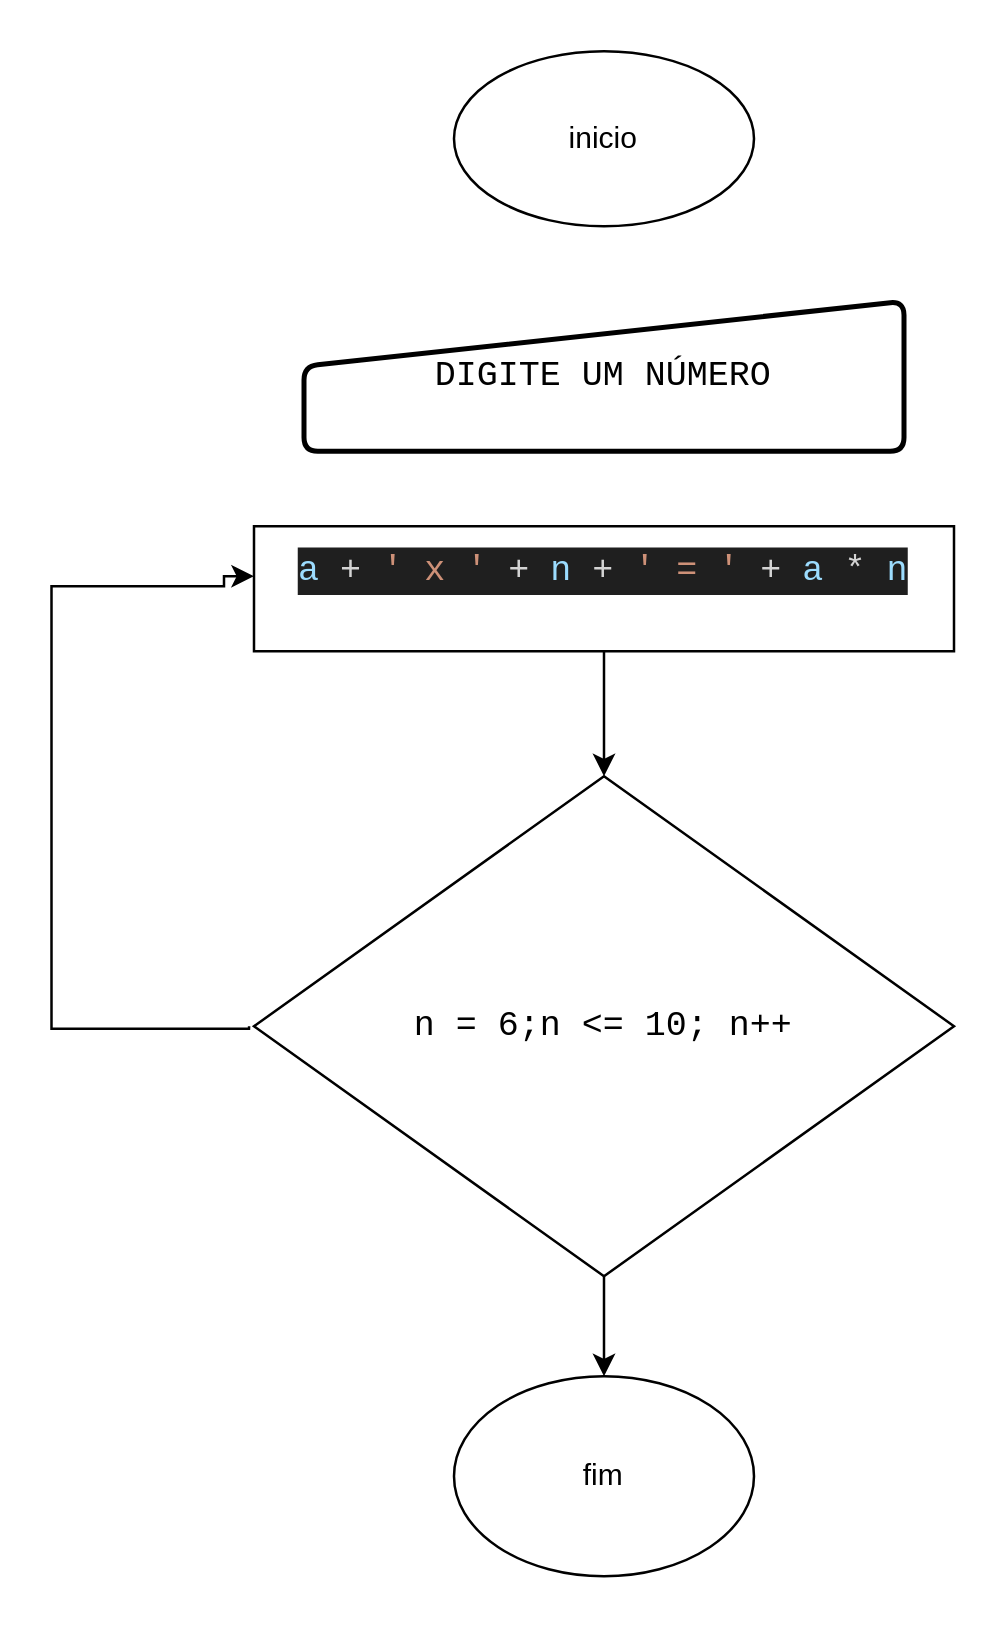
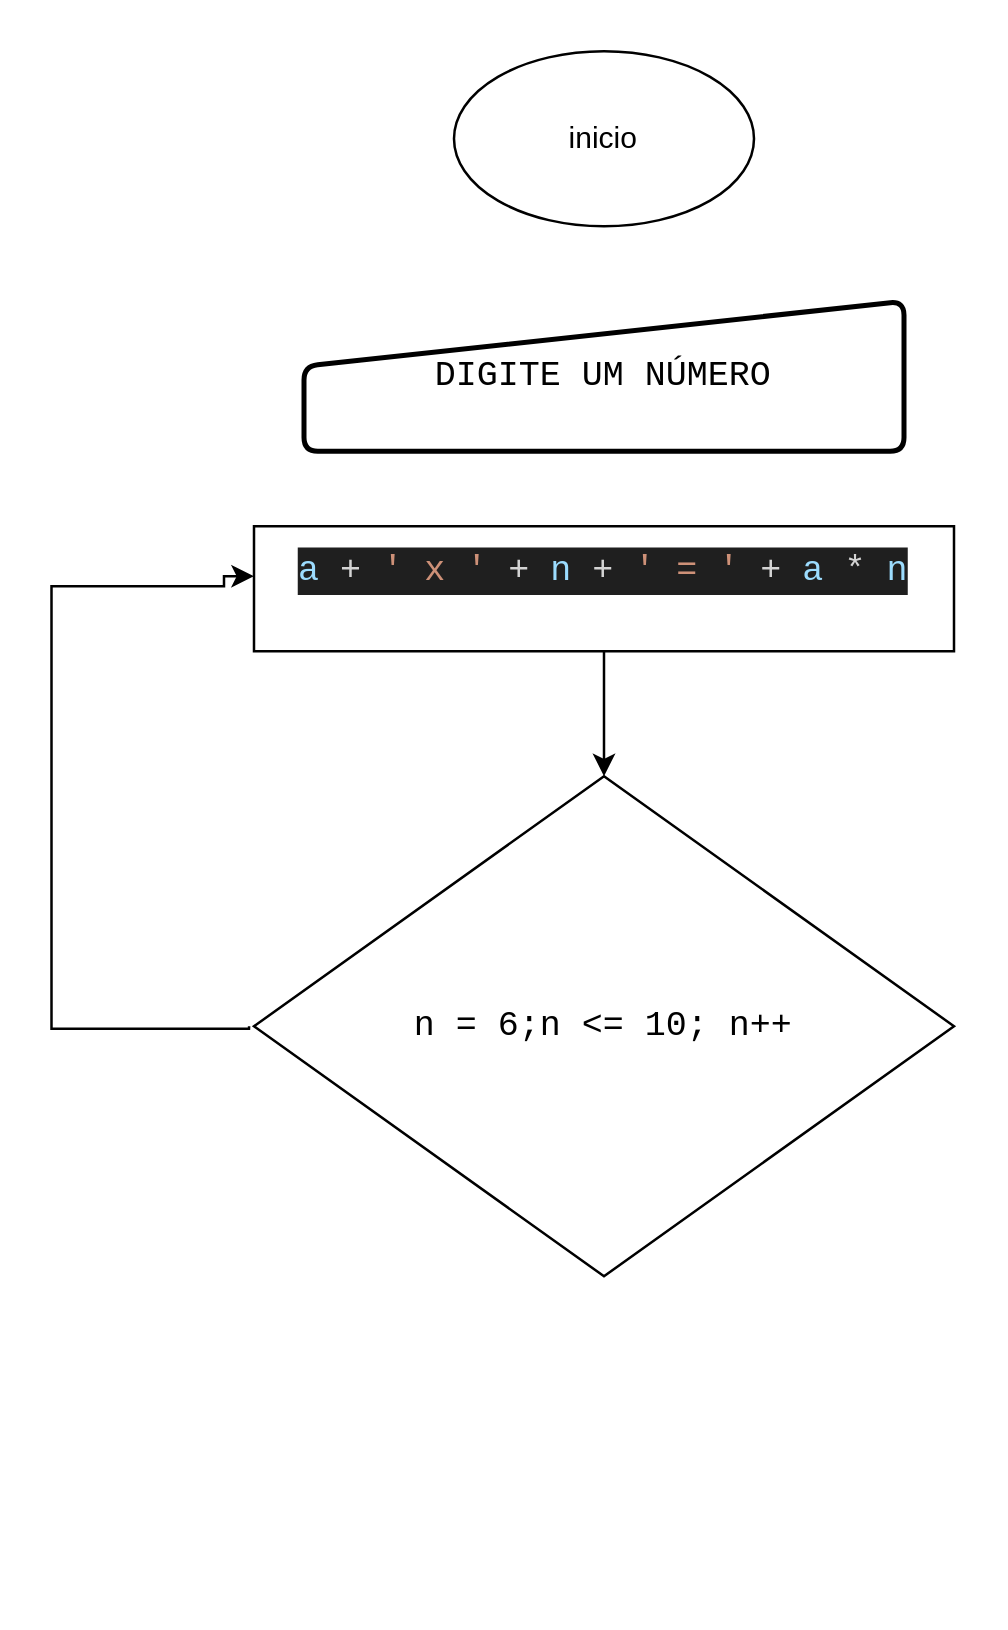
edge "n = 6;n <= 10; n++" -> "fim": removed
node "fim": removed
